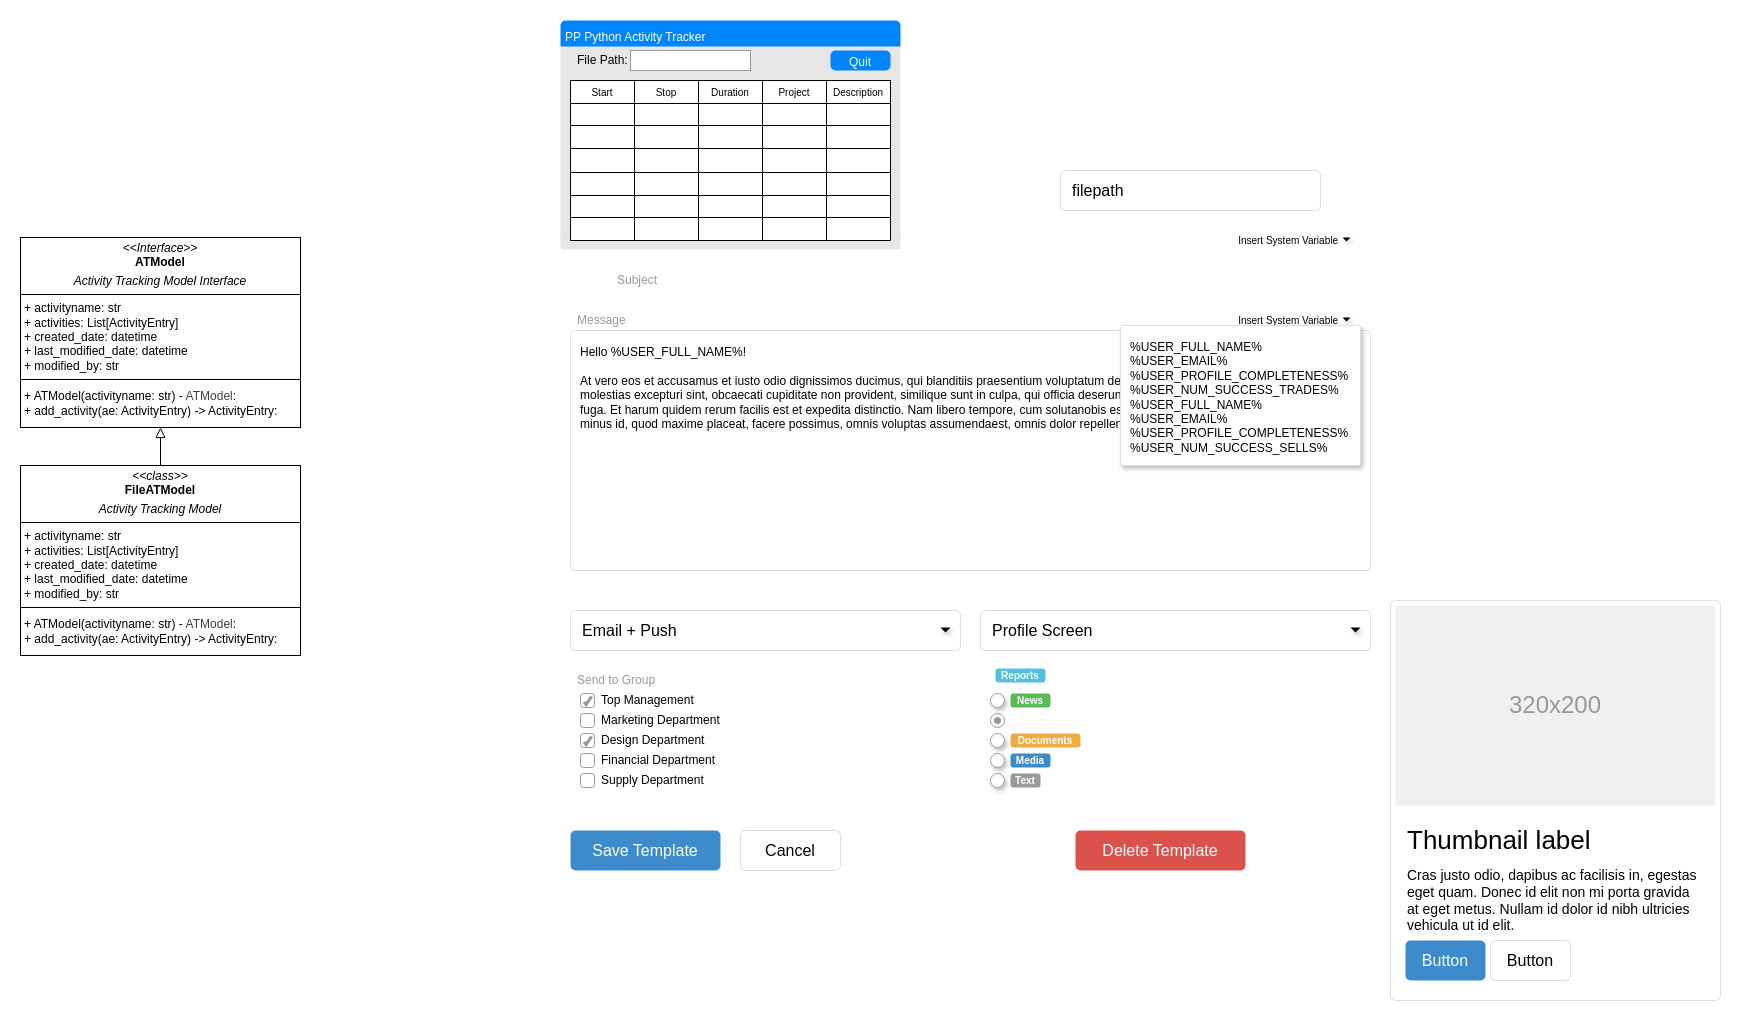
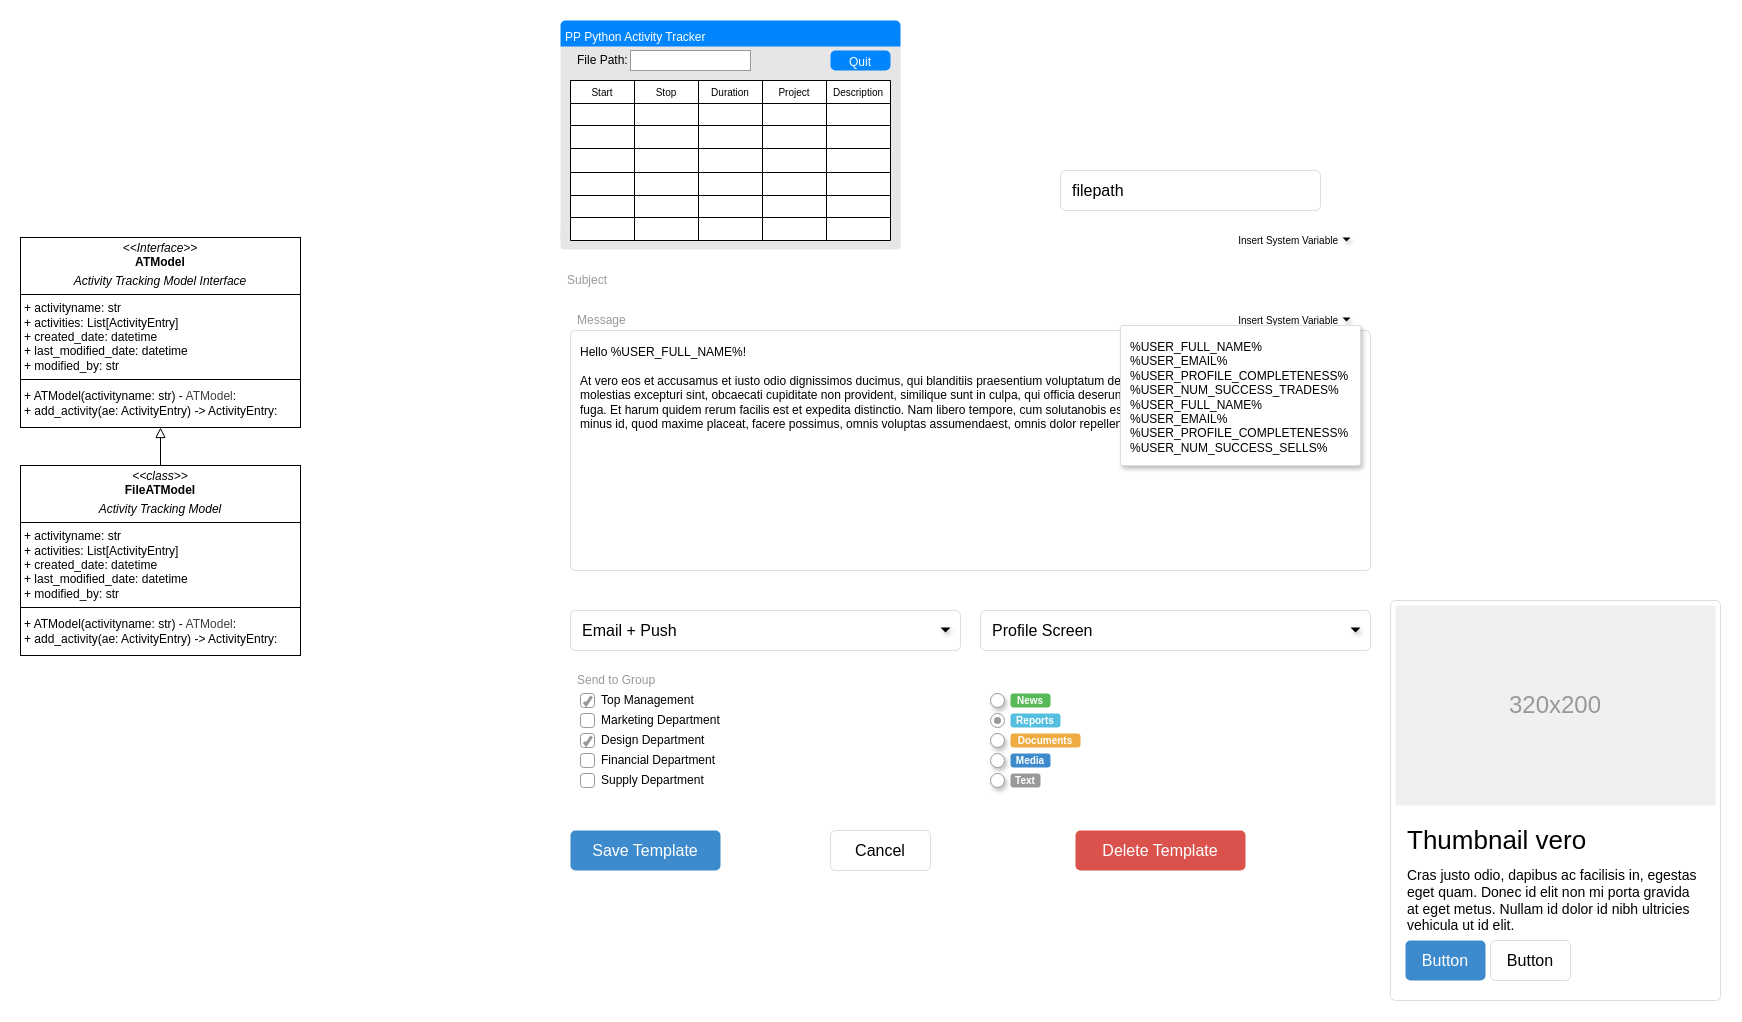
node "Subject": moved (711, 281) -> (661, 281)
node "Reports": moved (1021, 676) -> (1036, 721)
node "Thumbnail label": label "Thumbnail label" -> "Thumbnail vero"
node "Cancel": moved (791, 851) -> (881, 851)
